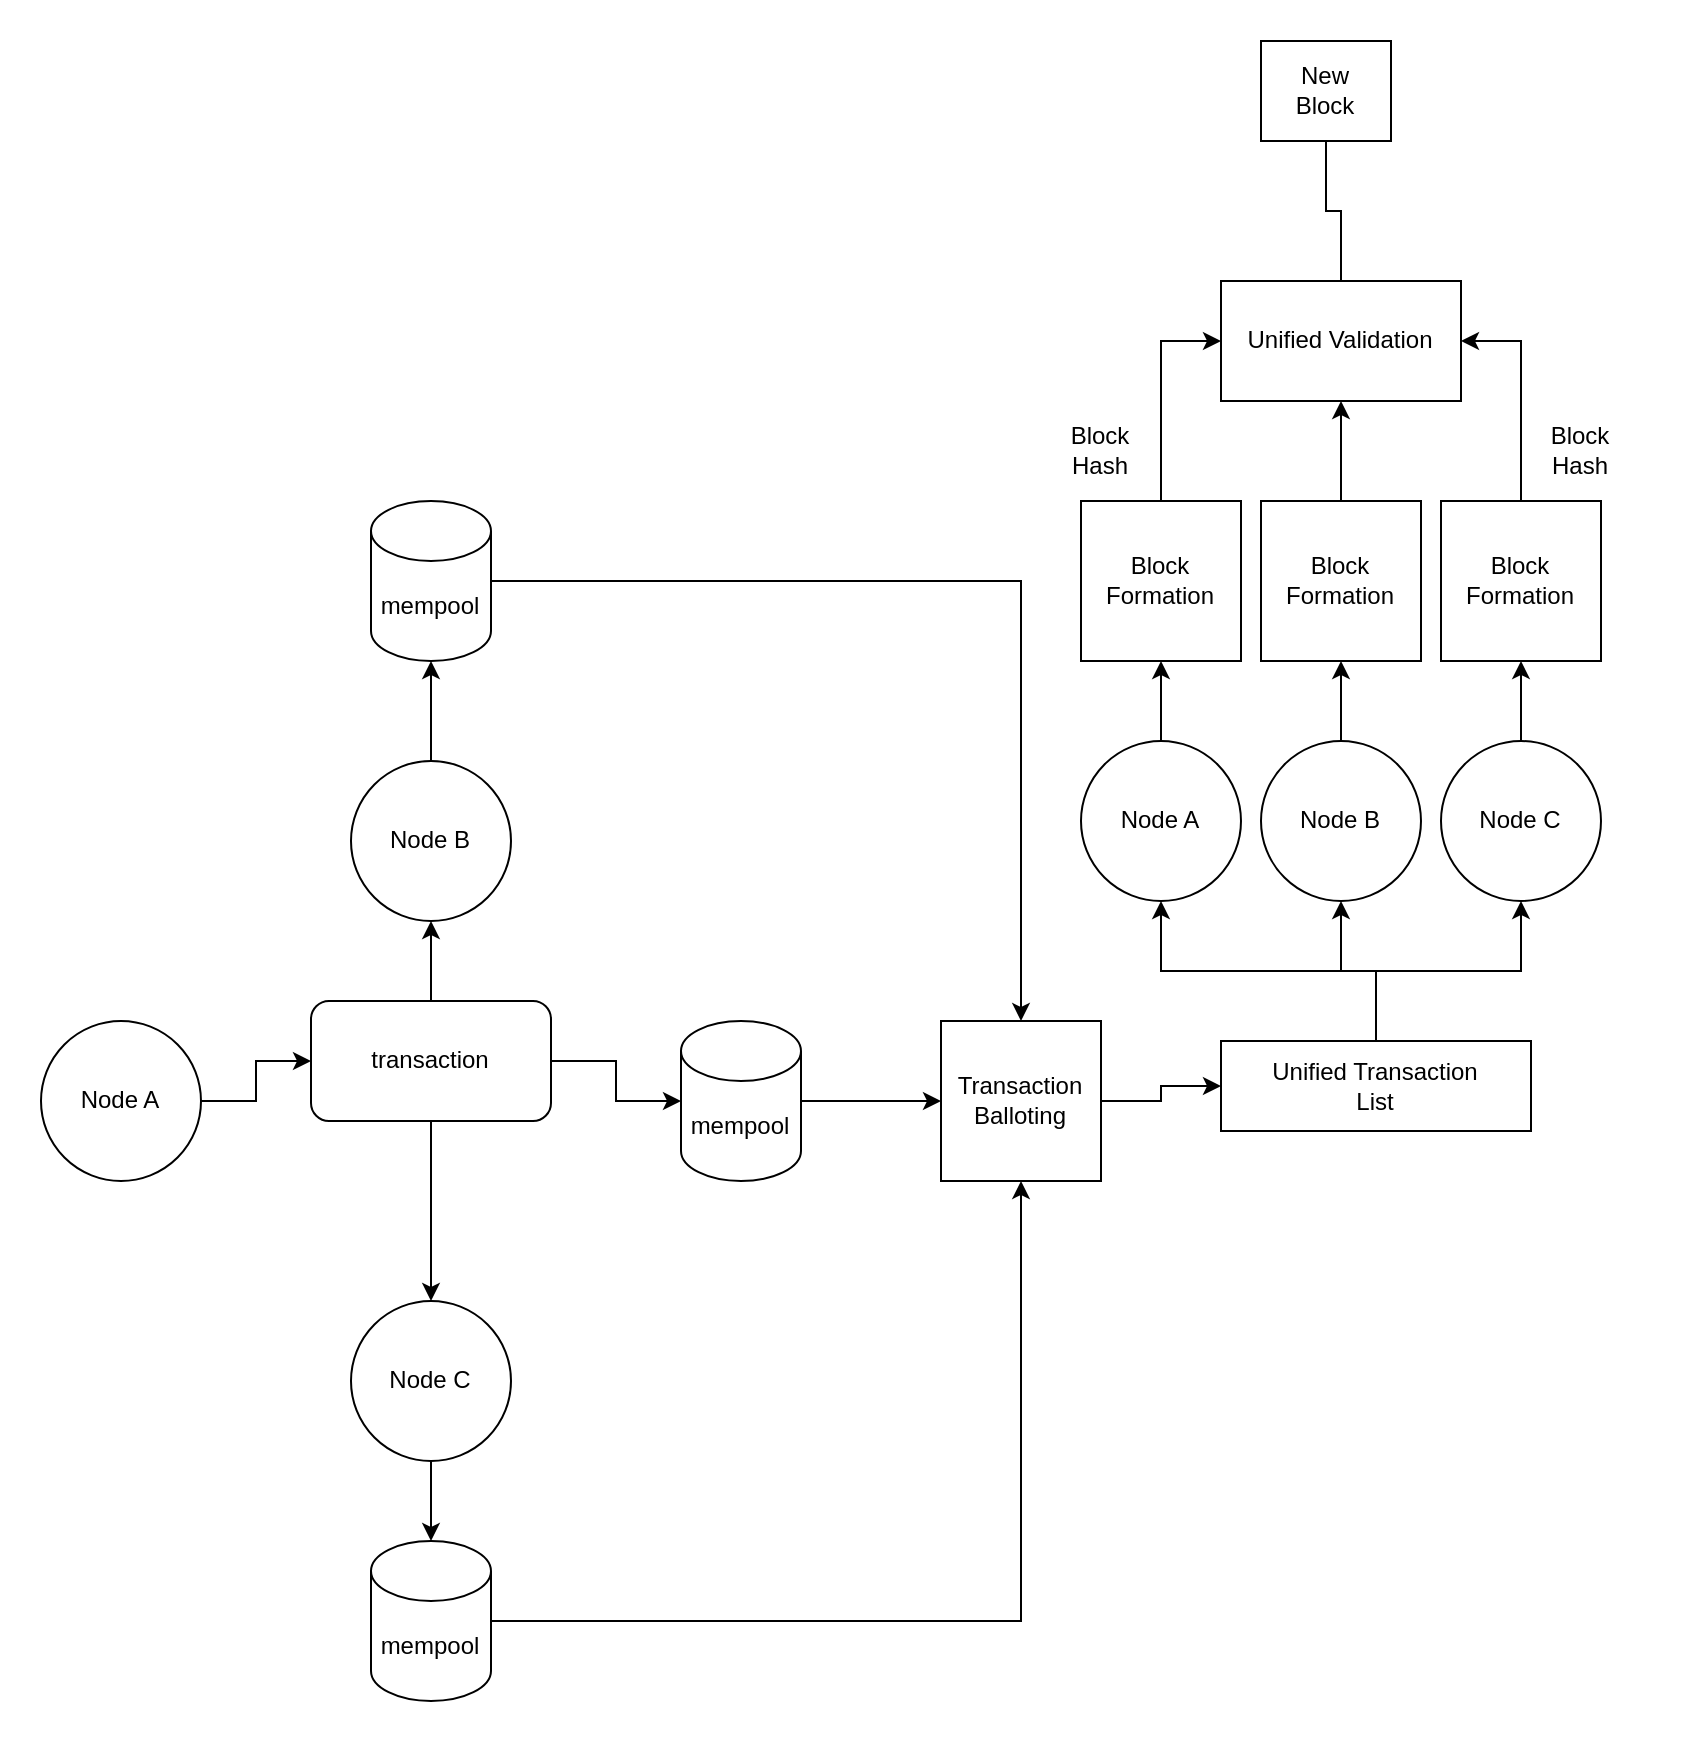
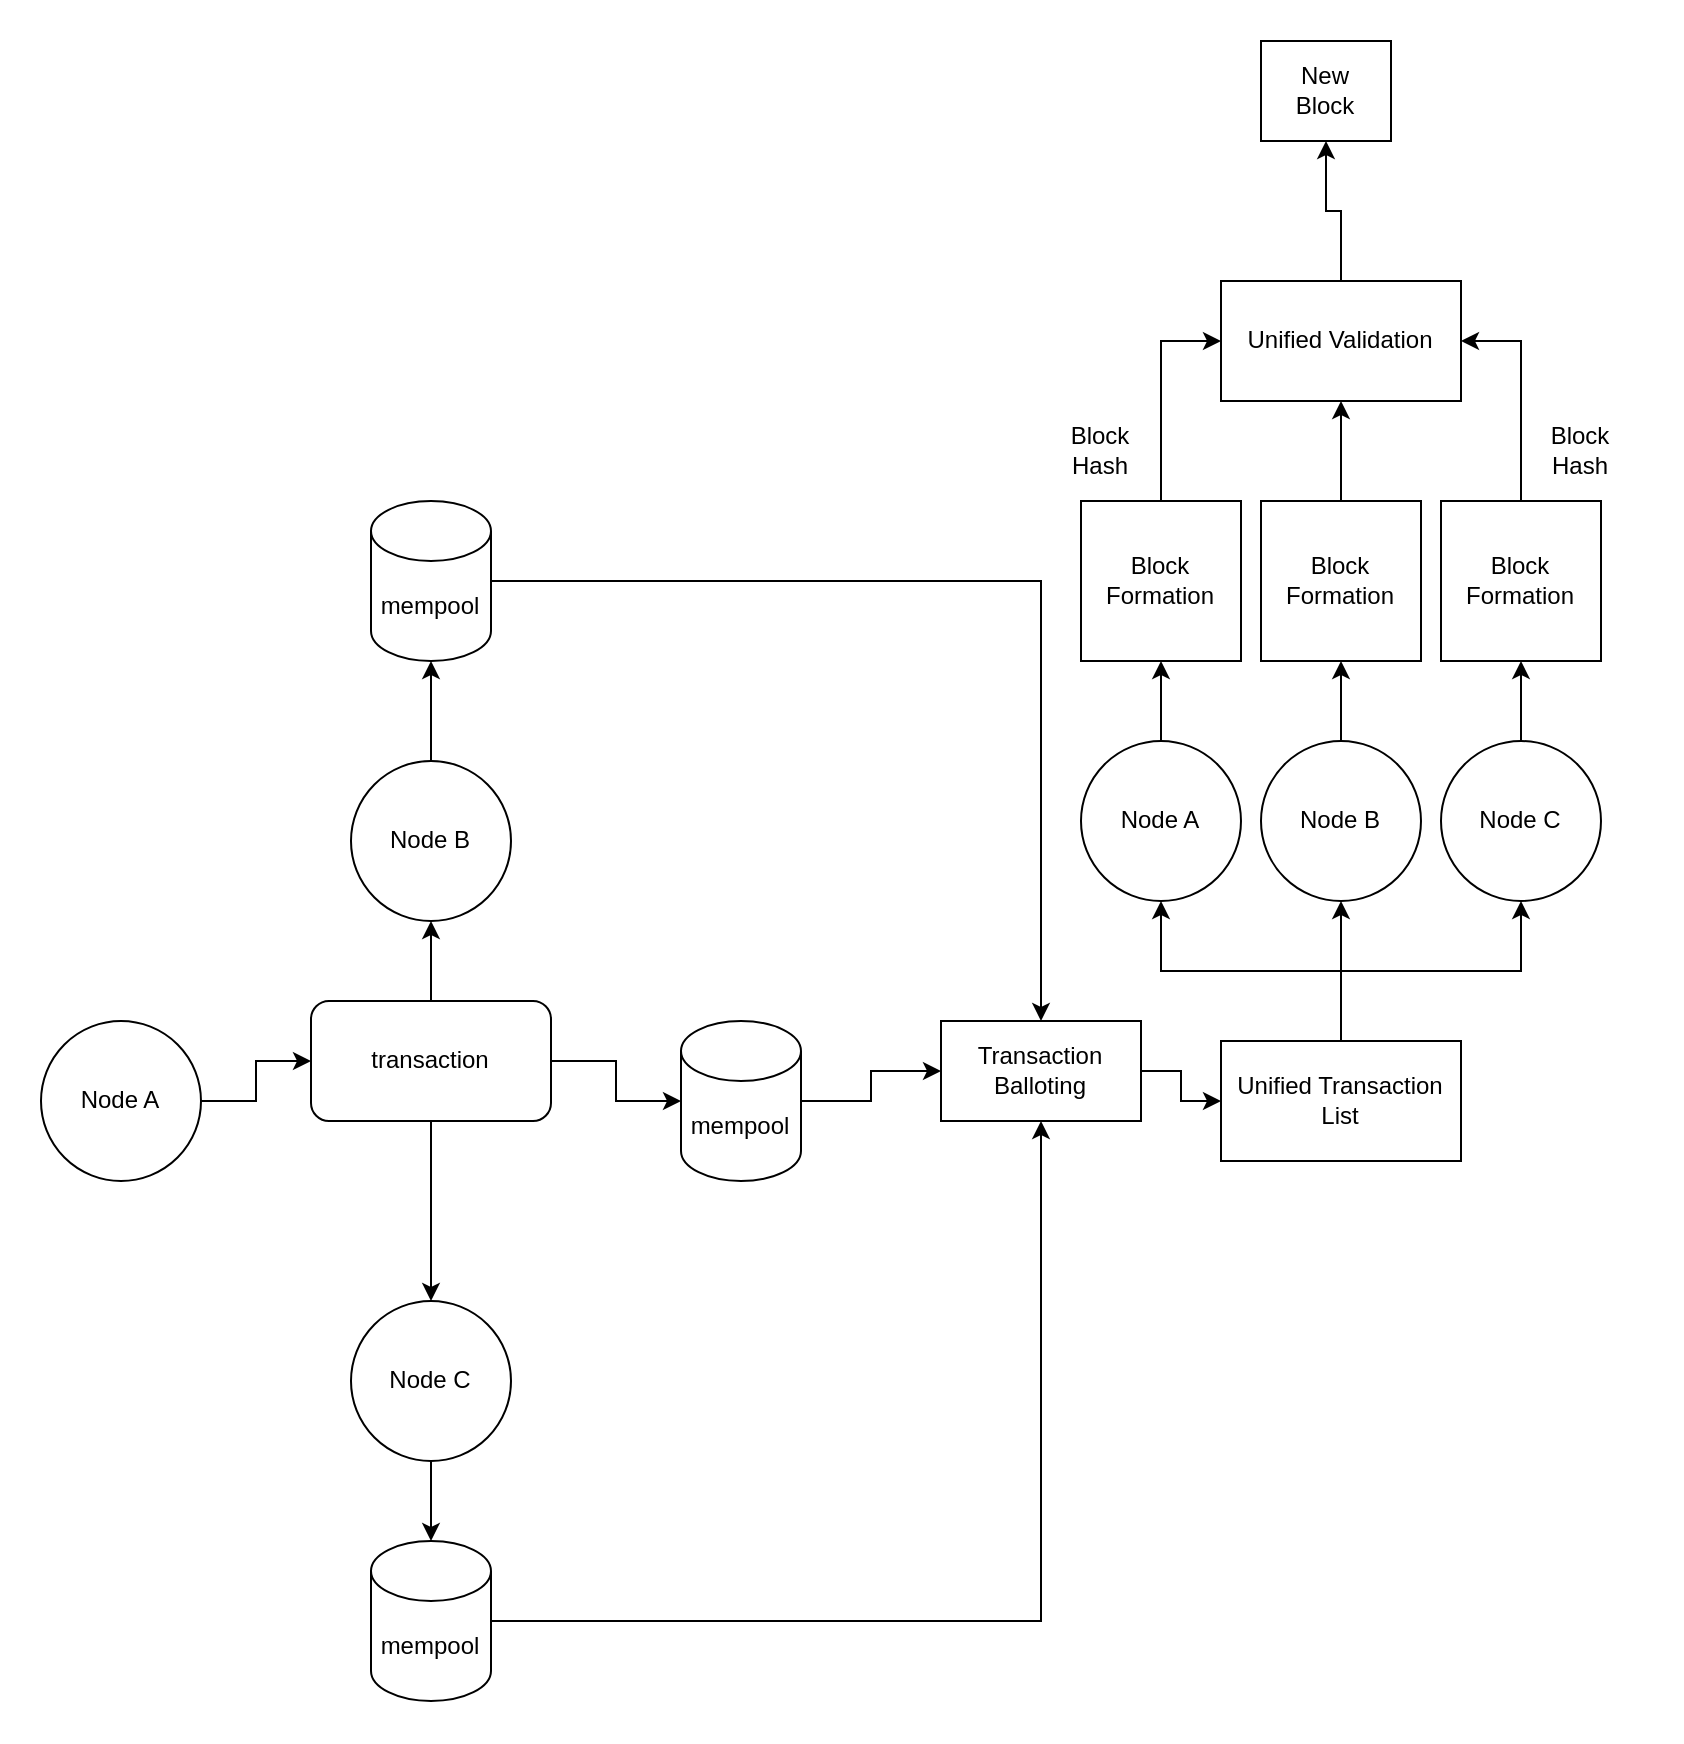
edge "New Block" -- "Unified Validation": arrowhead none -> classic
node "Unified Transaction List": size 310x90 -> 240x120
node "Transaction Balloting": size 160x160 -> 200x100
